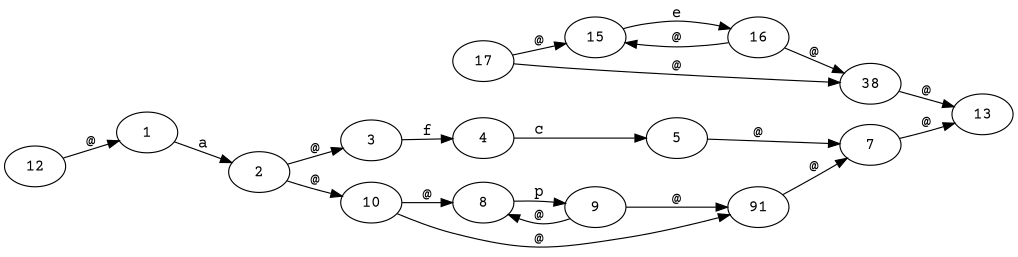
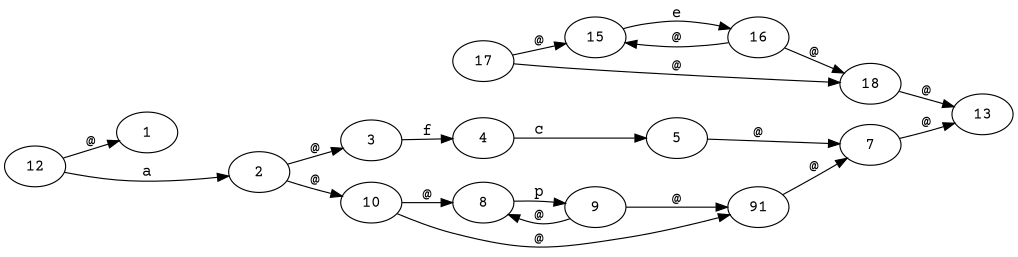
node "38": label "38" -> "18"
edge "1" -> "2": now "12" -> "2"
